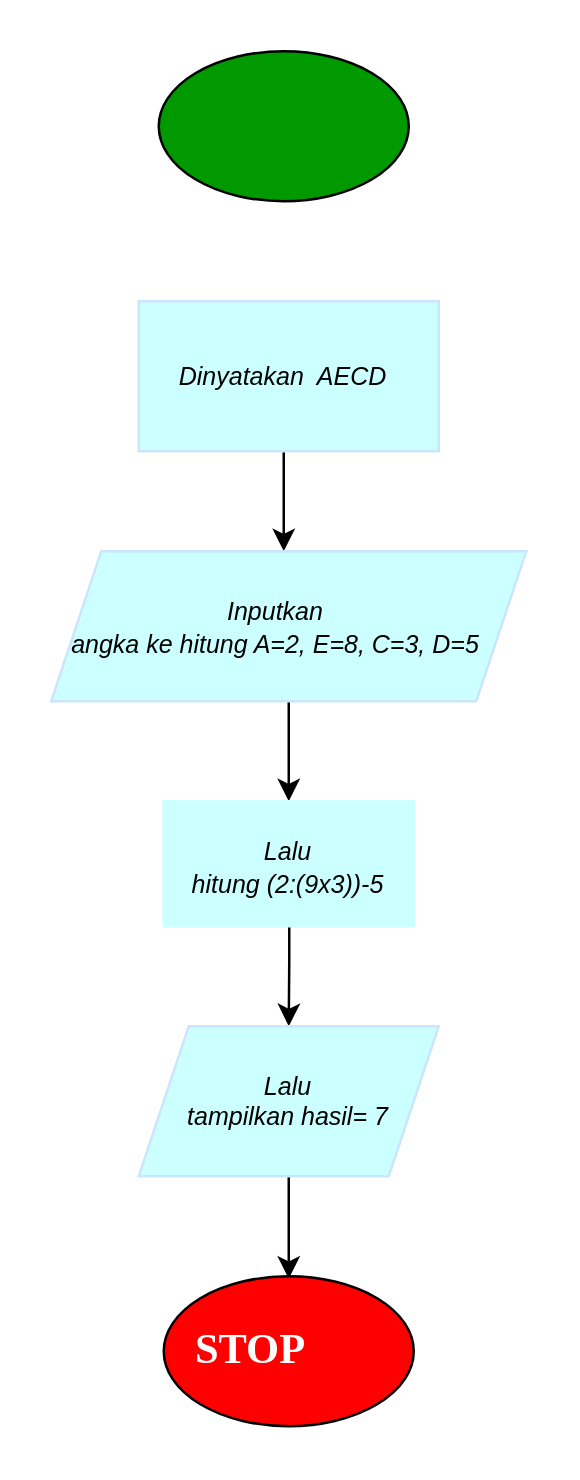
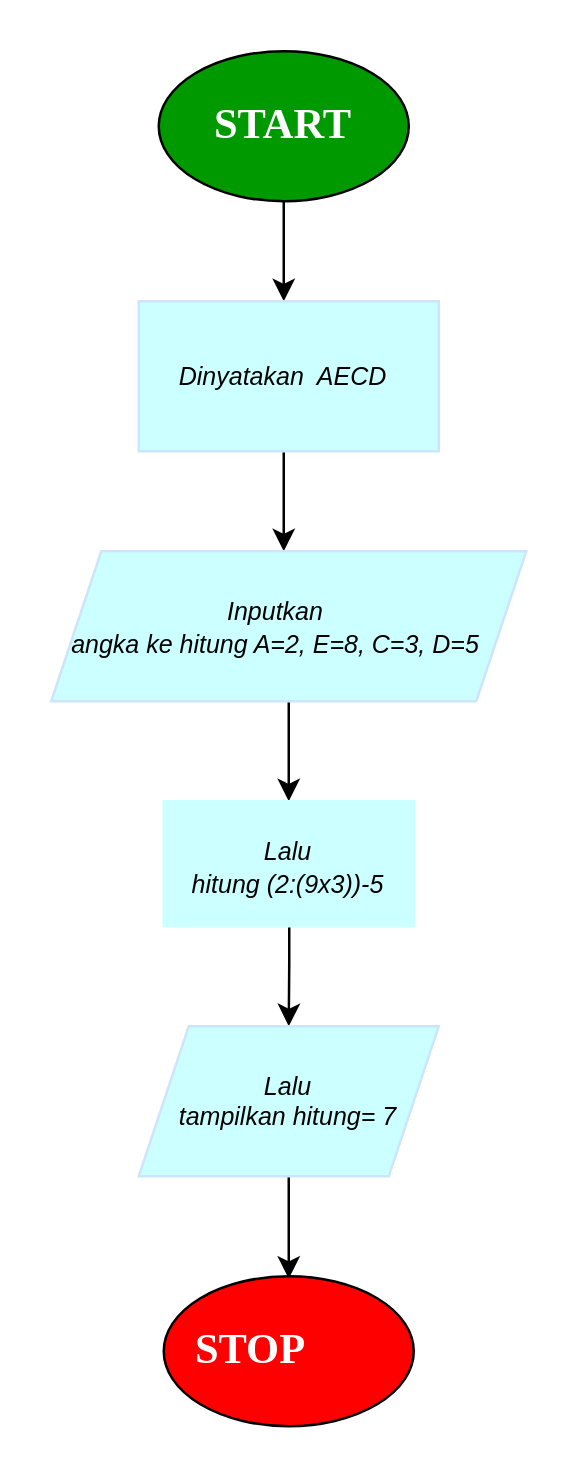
node "START": added
edge "START" -> "Dinyatakan AECD": added
node "Lalu tampilkan hasil= 7": label "Lalu tampilkan hasil= 7" -> "Lalu tampilkan hitung= 7"
